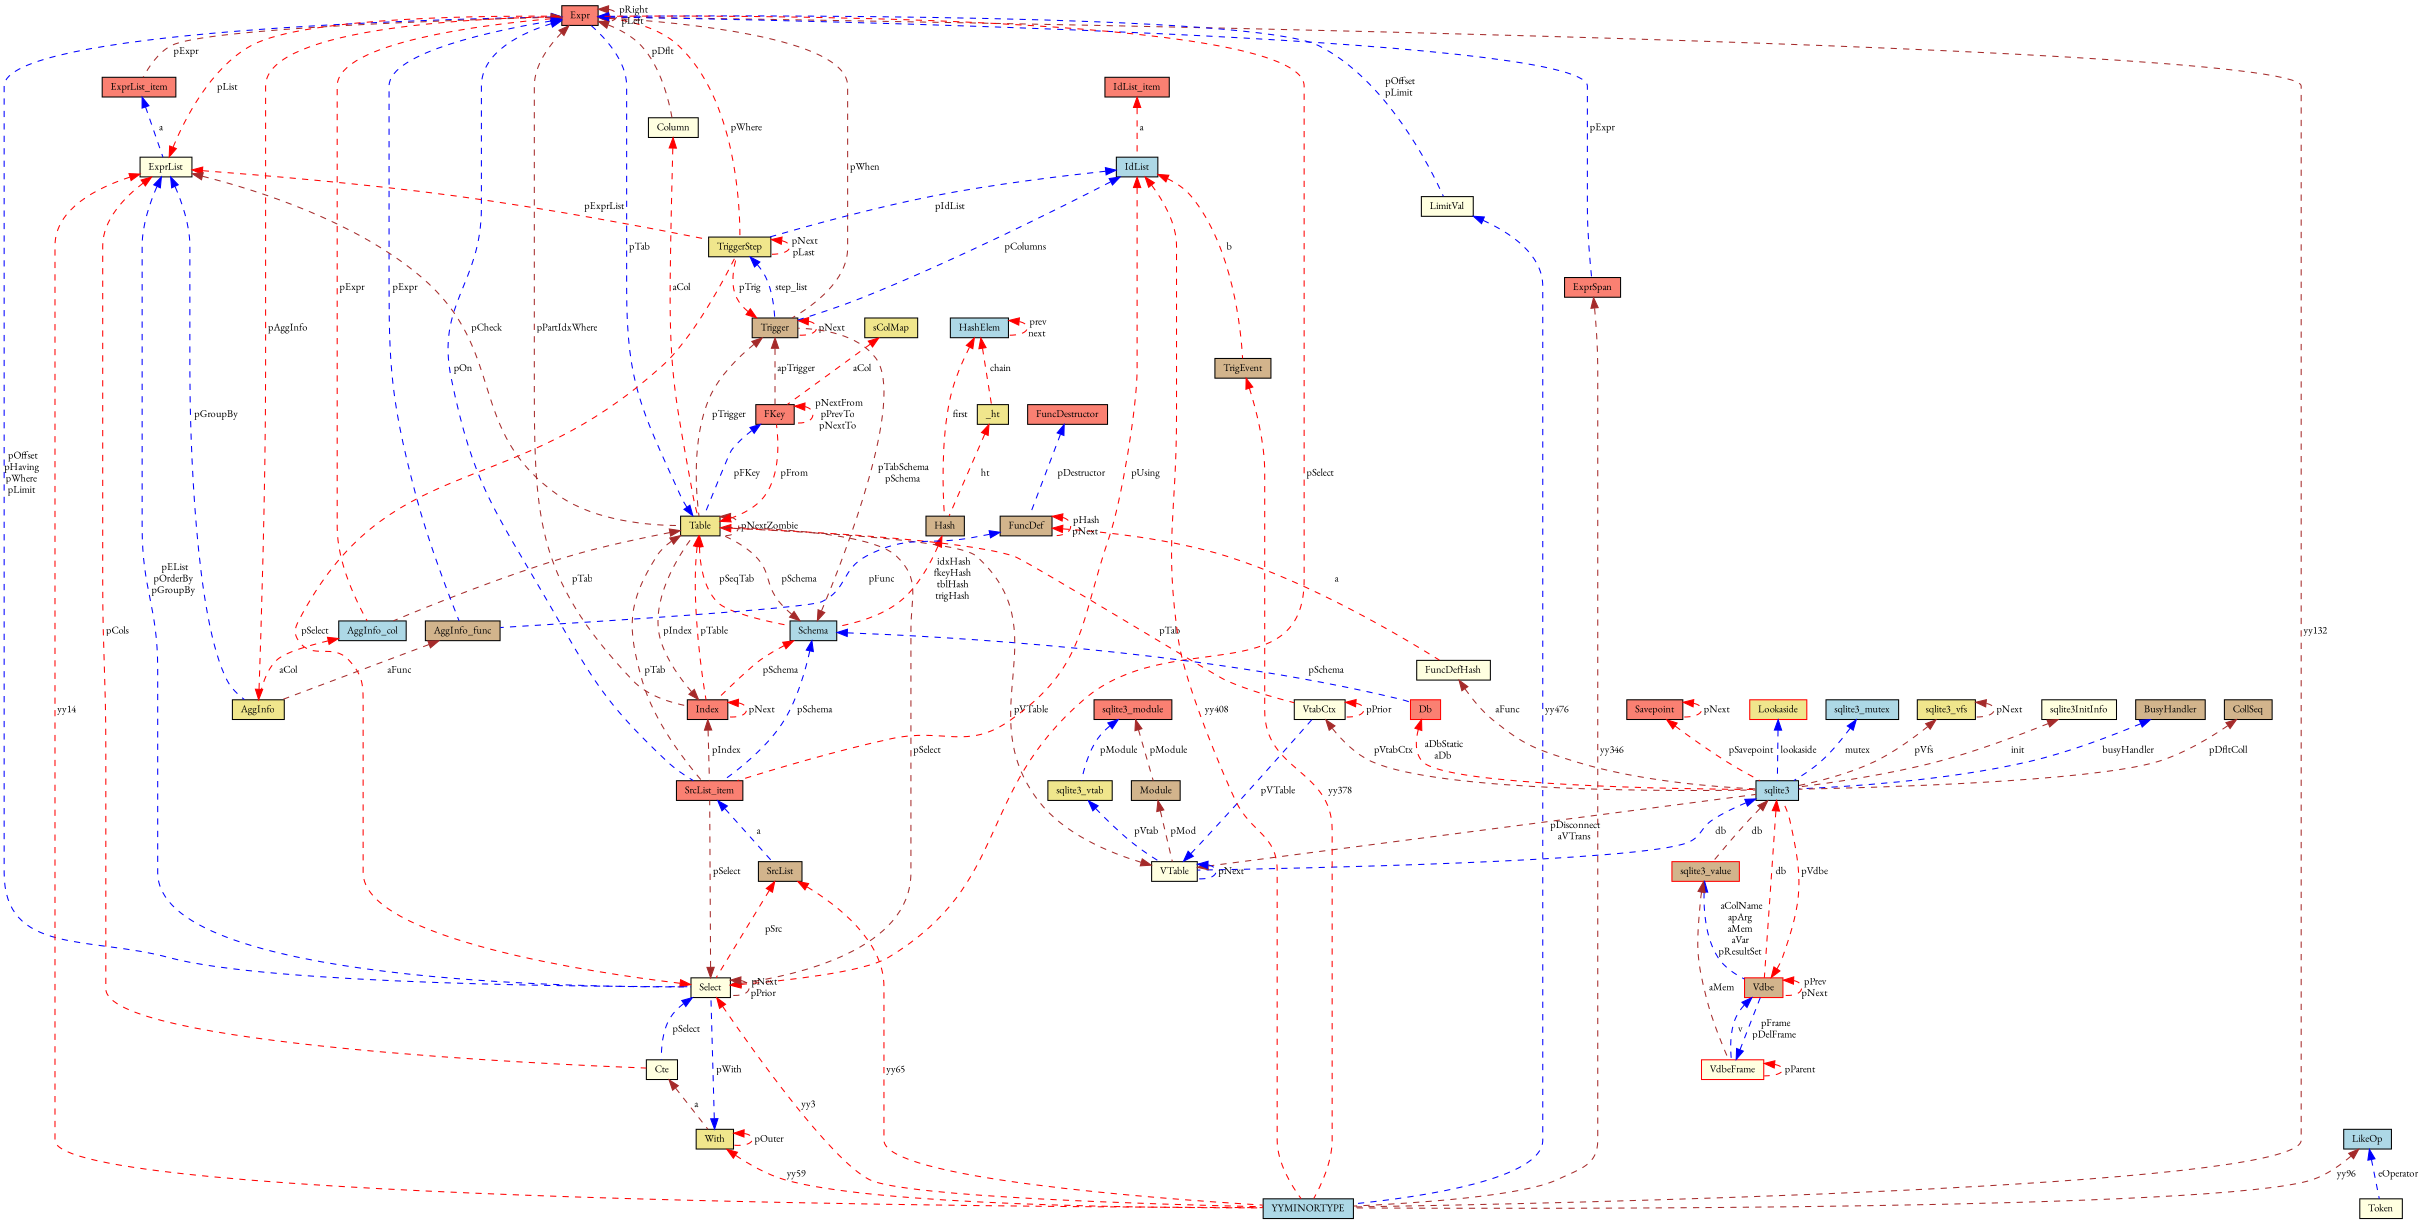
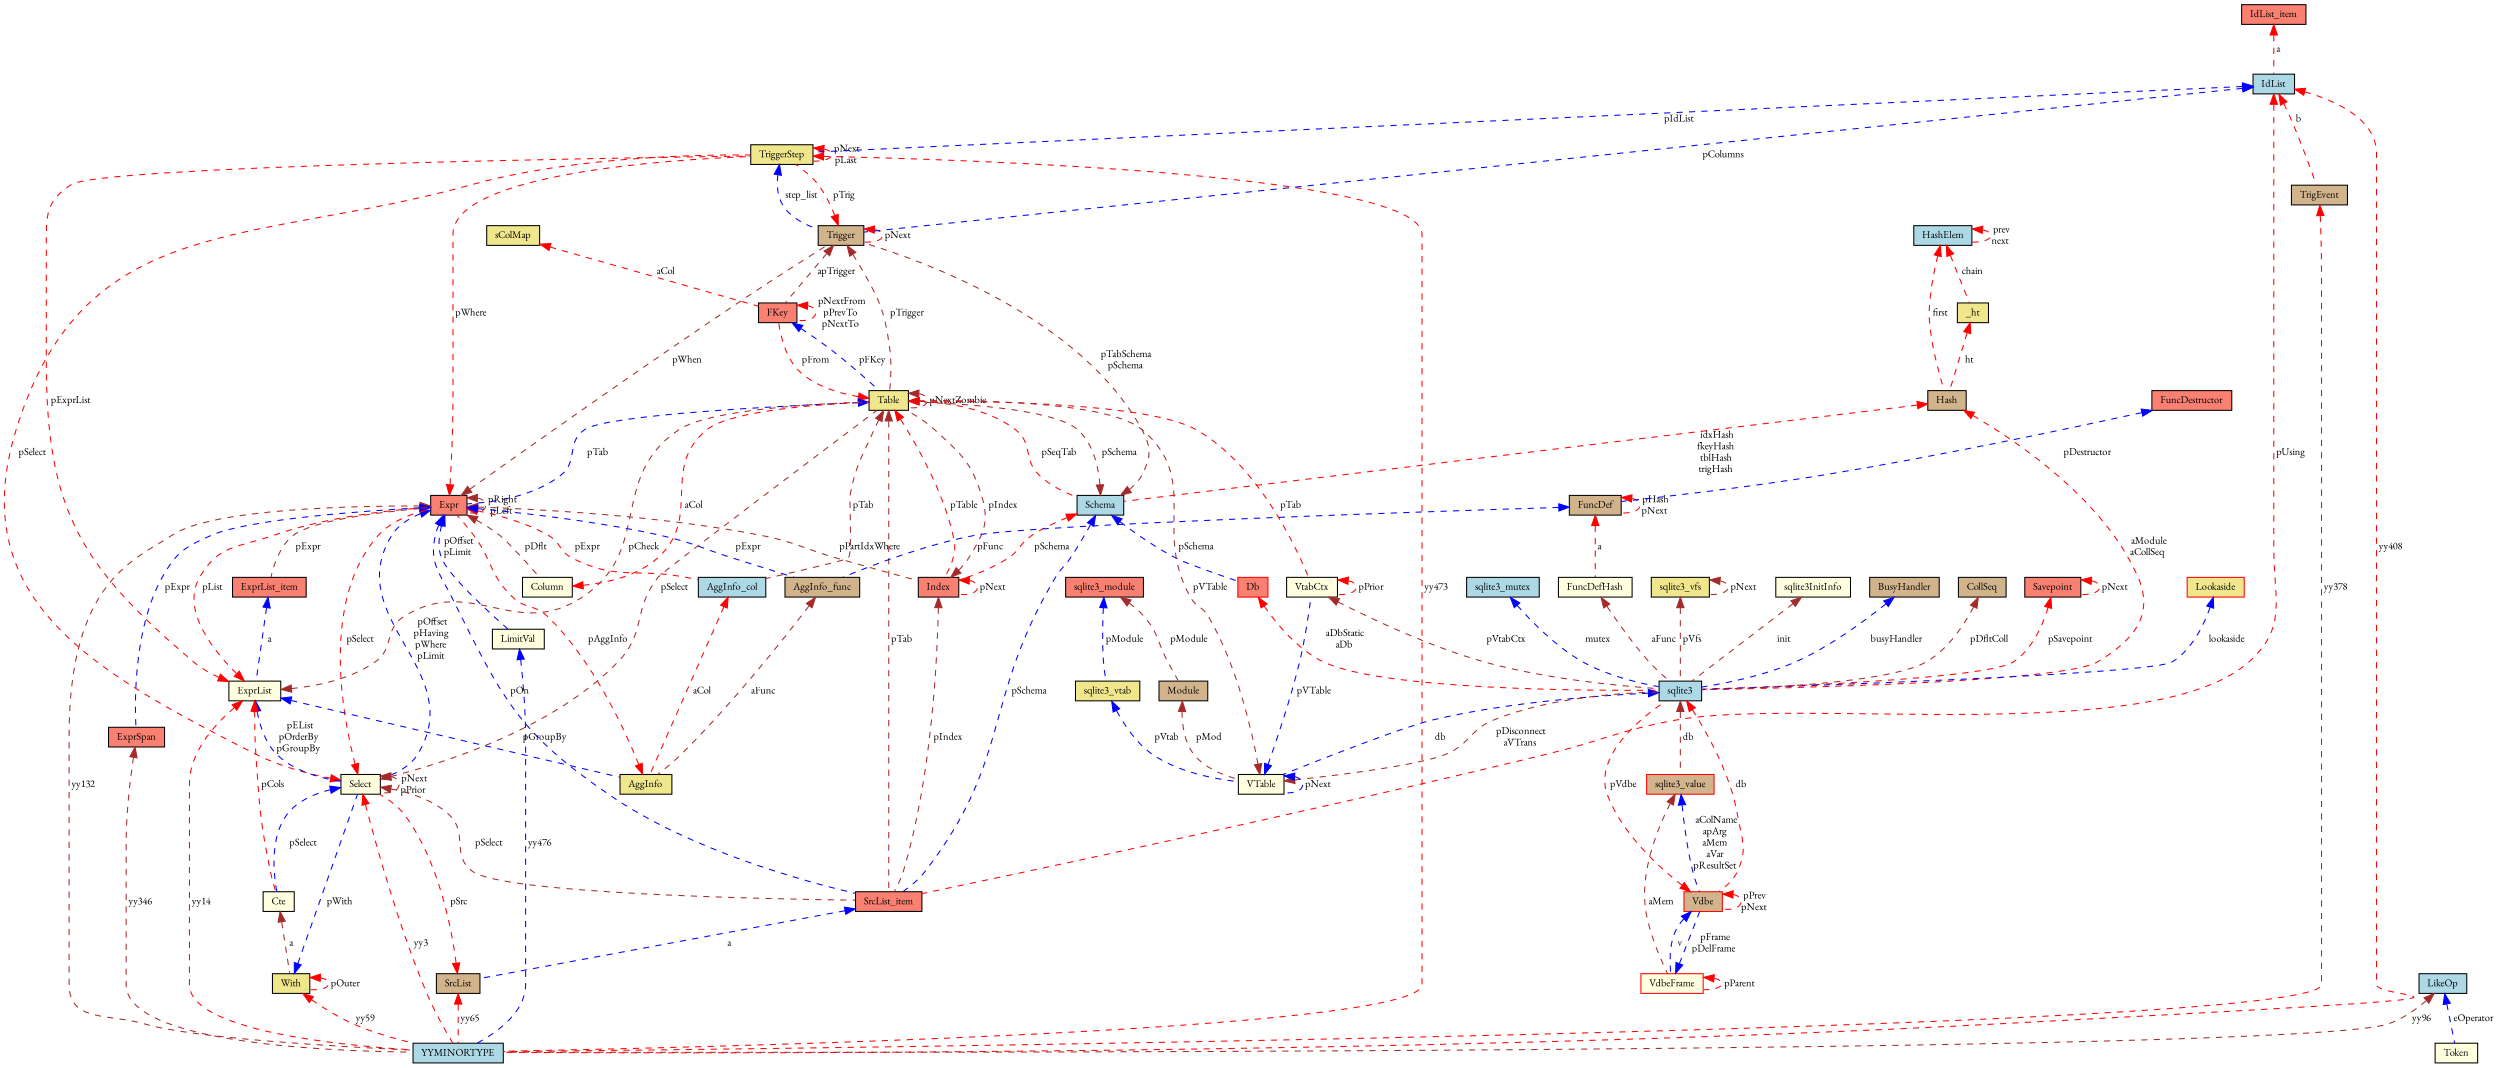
edge "sqlite3" -> "Hash": added, label "aModule aCollSeq"
edge "YYMINORTYPE" -> "TriggerStep": added, label "yy473"
